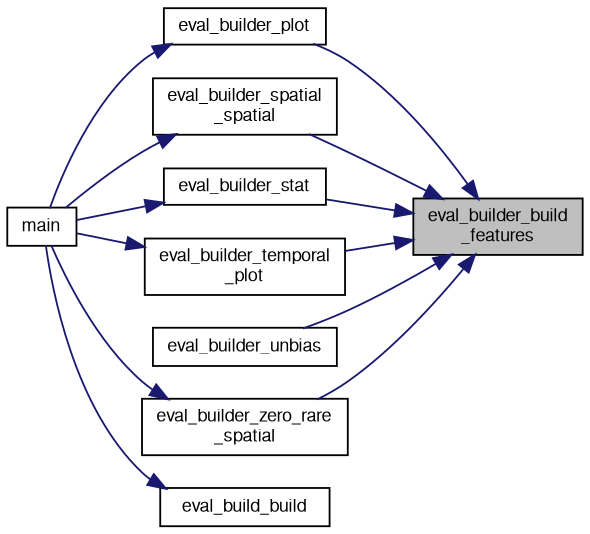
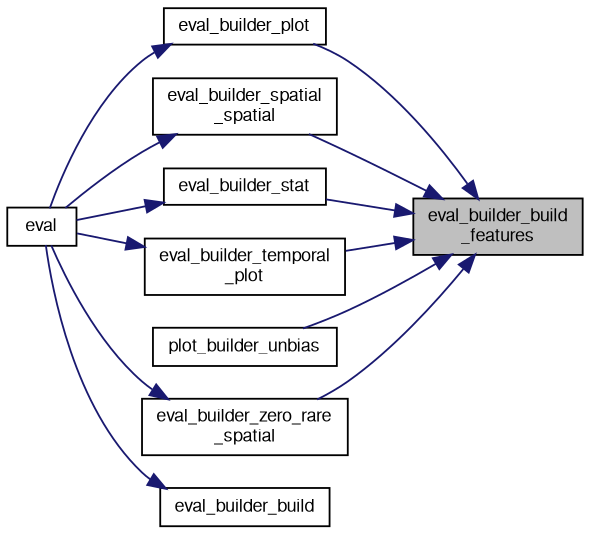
node "main": label "main" -> "eval"
node "eval_builder_unbias": label "eval_builder_unbias" -> "plot_builder_unbias"
node "eval_build_build": label "eval_build_build" -> "eval_builder_build"
